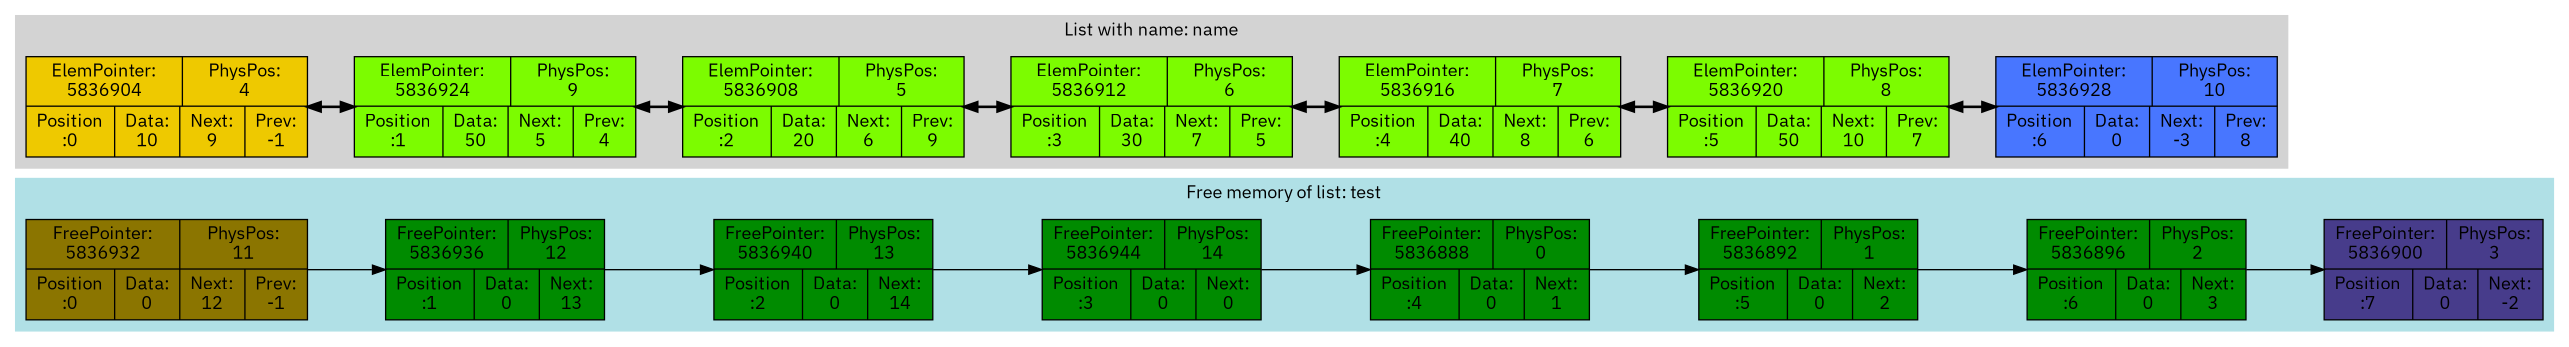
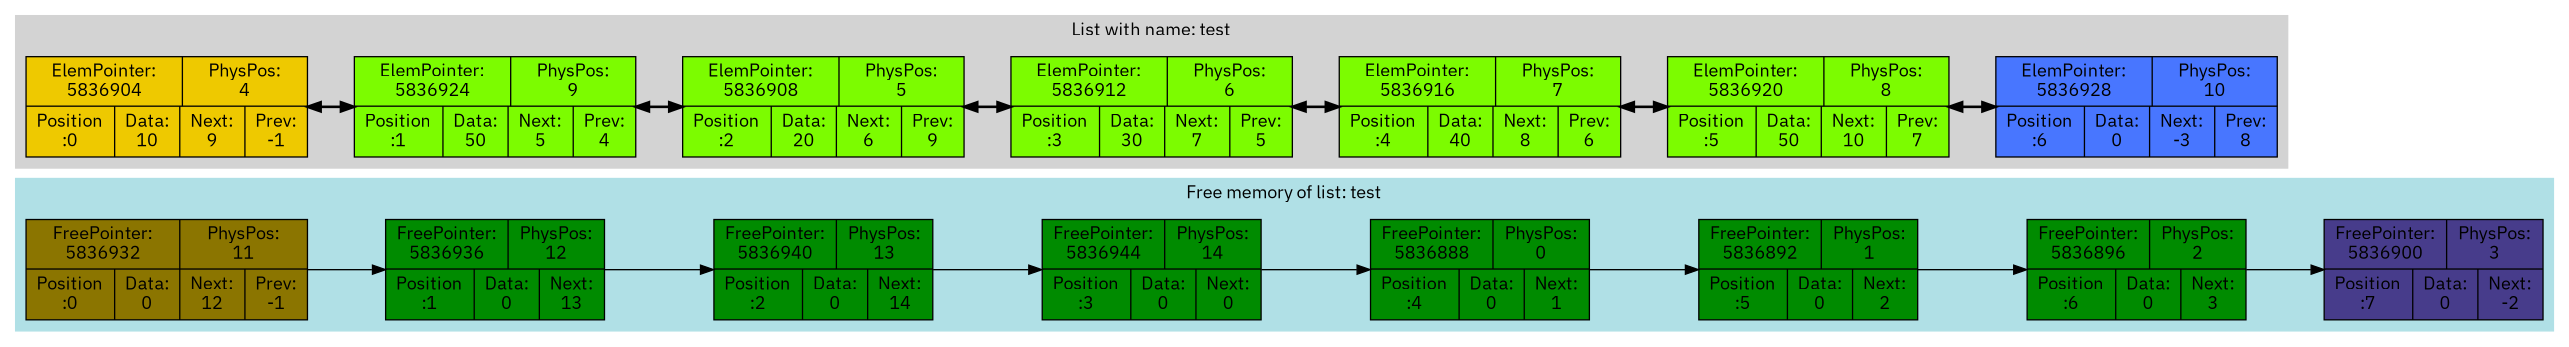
cluster "List with name: name": label "List with name: name" -> "List with name: test"
